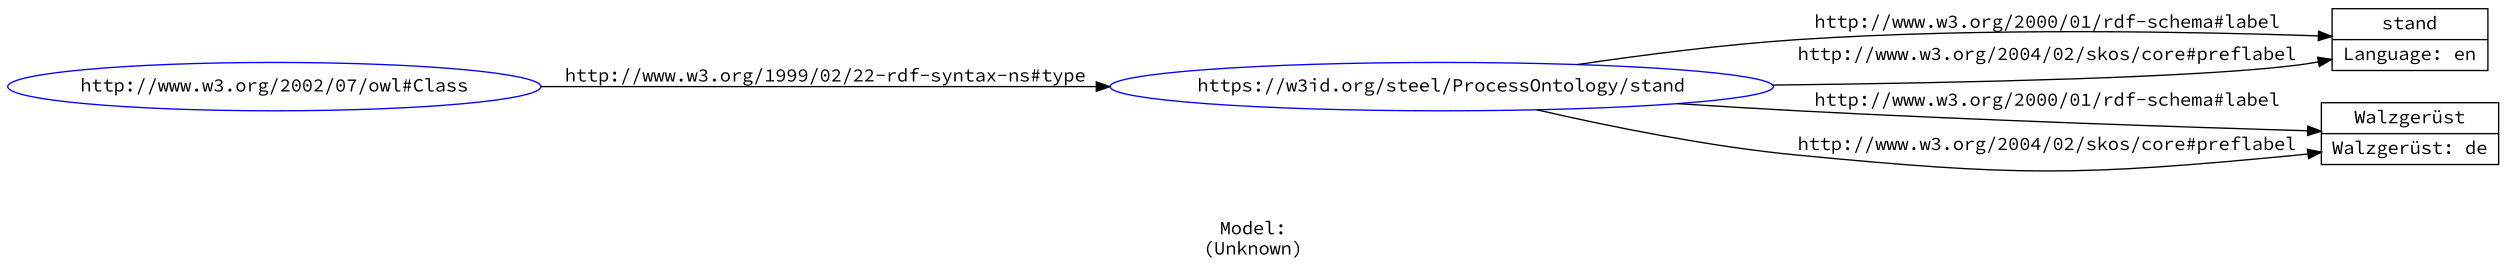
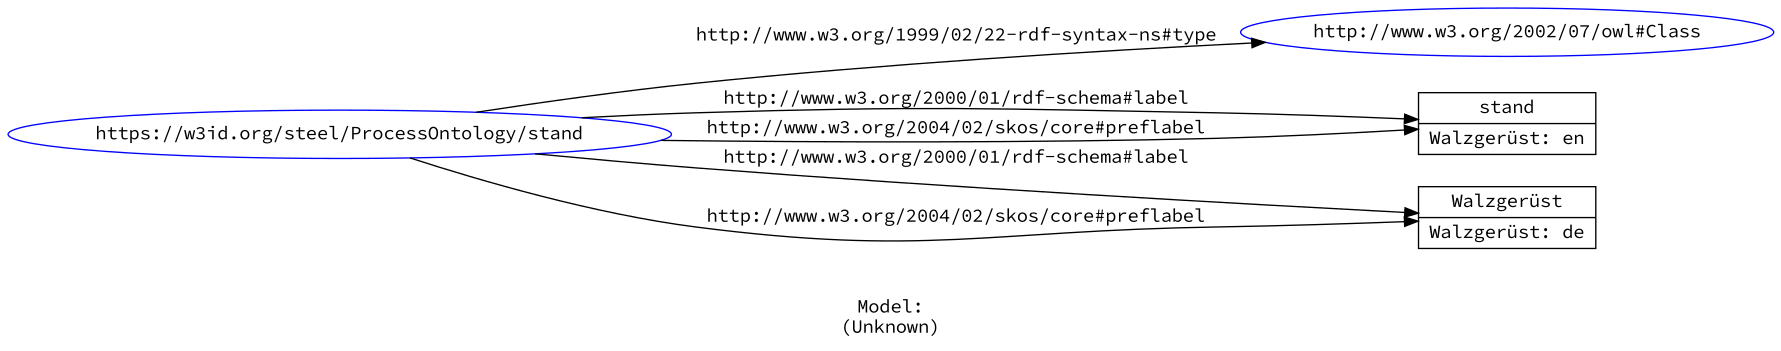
node "stand": text "Language: en" -> "Walzgerüst: en"
edge "http://www.w3.org/2002/07/owl#Class" -> "https://w3id.org/steel/ProcessOntology/stand": reversed
